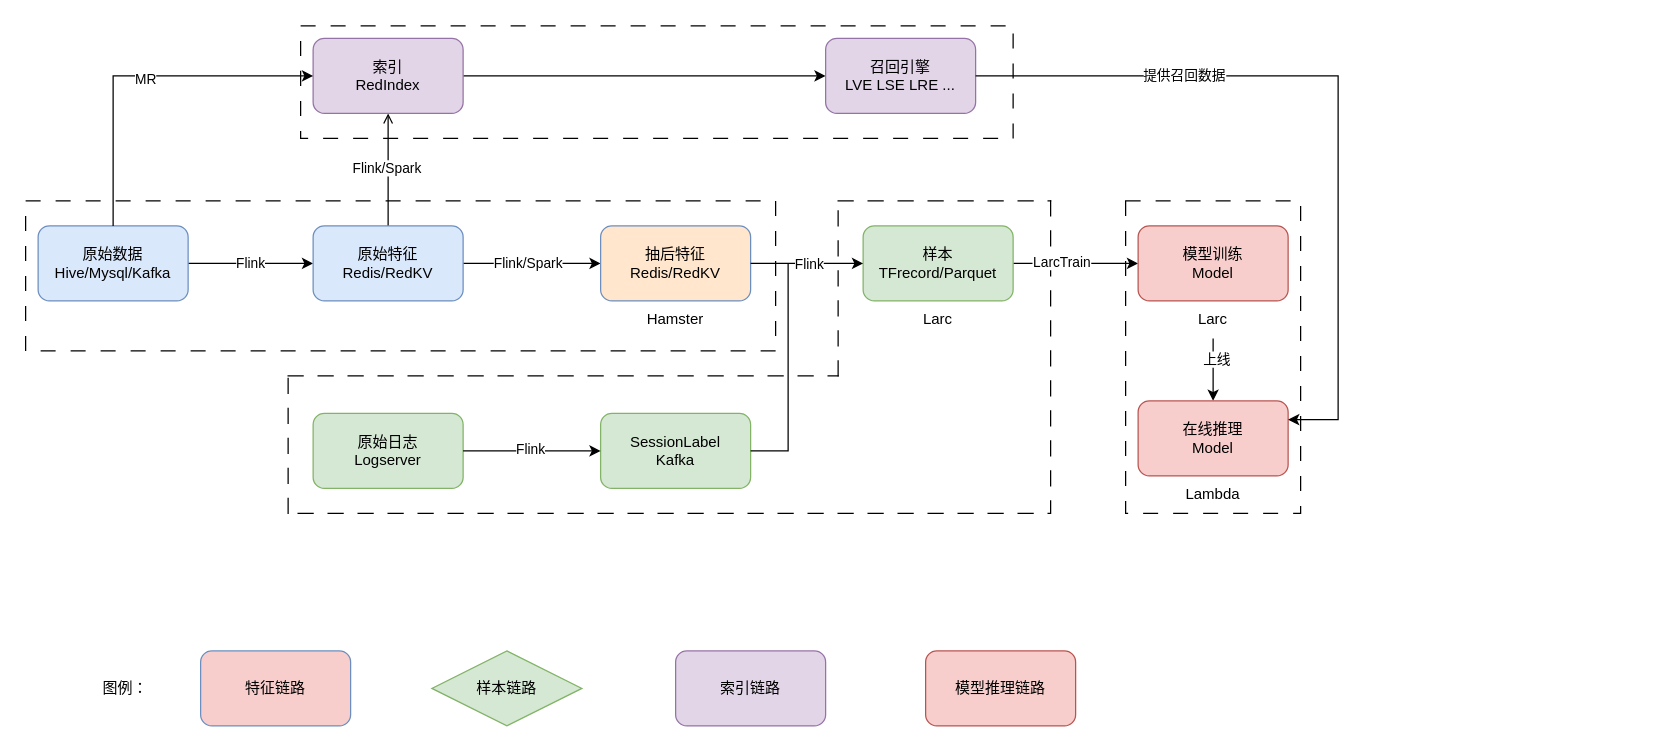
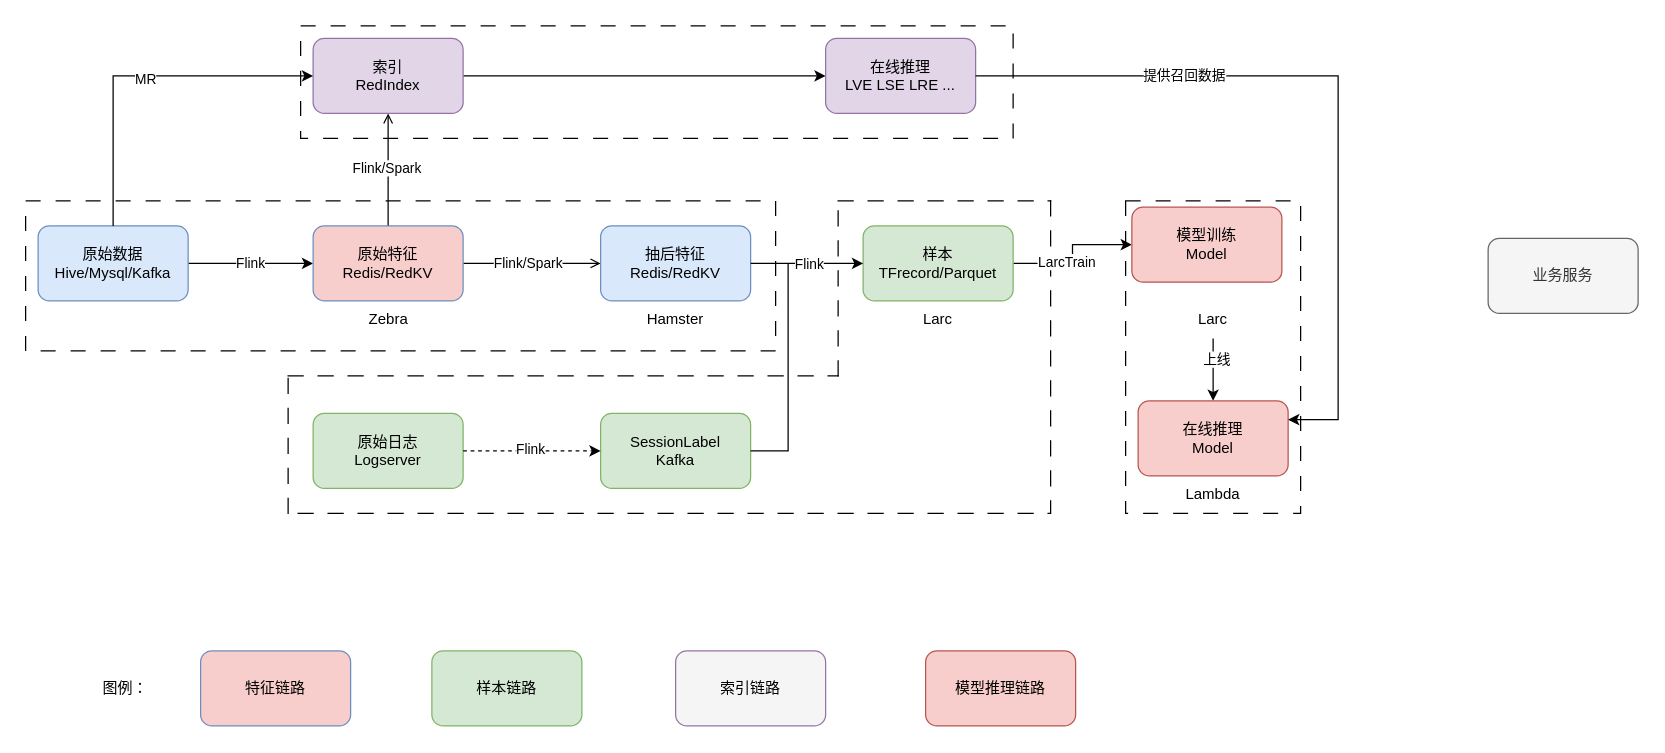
node "召回引擎 LVE LSE LRE ...": label "召回引擎 LVE LSE LRE ..." -> "在线推理 LVE LSE LRE ..."
node "原始特征 Redis/RedKV": fillcolor #dae8fc -> #f8cecc
edge "原始特征 Redis/RedKV" -> "抽后特征 Redis/RedKV": arrowhead classic -> open
node "抽后特征 Redis/RedKV": fillcolor #ffe6cc -> #dae8fc
node "模型训练 Model": moved (1213, 263) -> (1207, 244)
node "业务服务": added
node "Zebra": added
edge "原始日志 Logserver" -> "SessionLabel Kafka": style solid -> dashed
node "样本链路": shape diamond -> rounded rectangle
node "索引链路": fillcolor #e1d5e7 -> #f5f5f5
